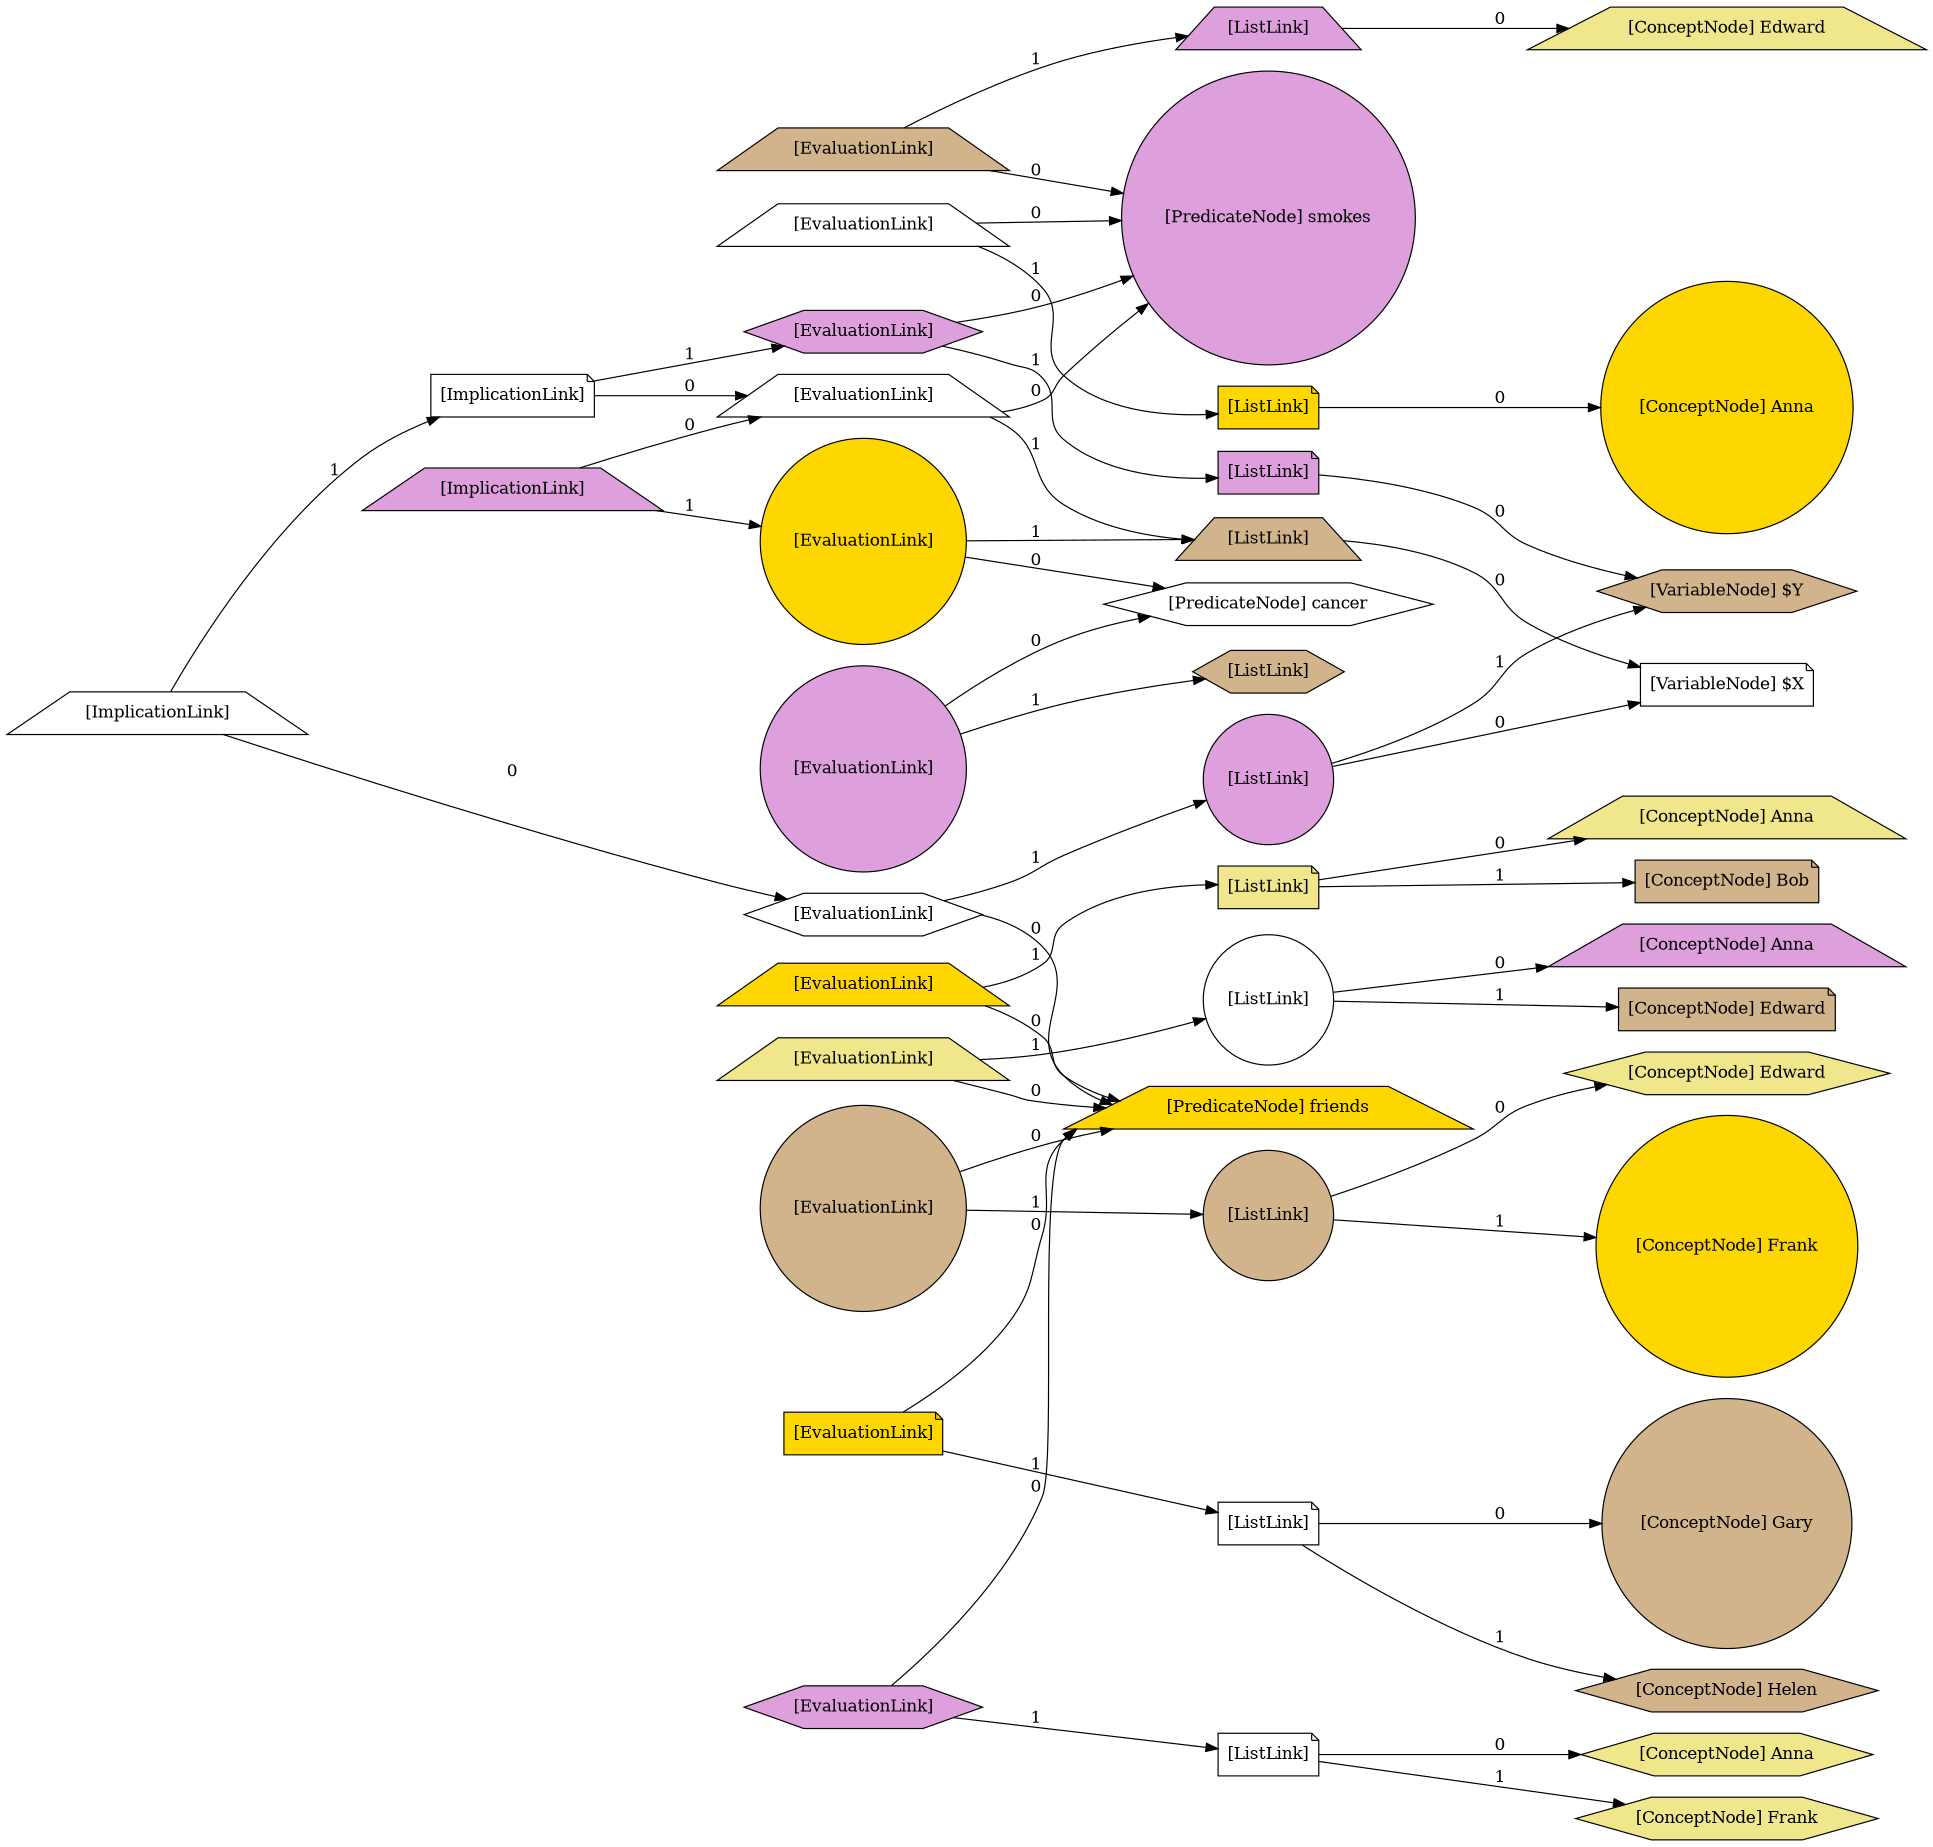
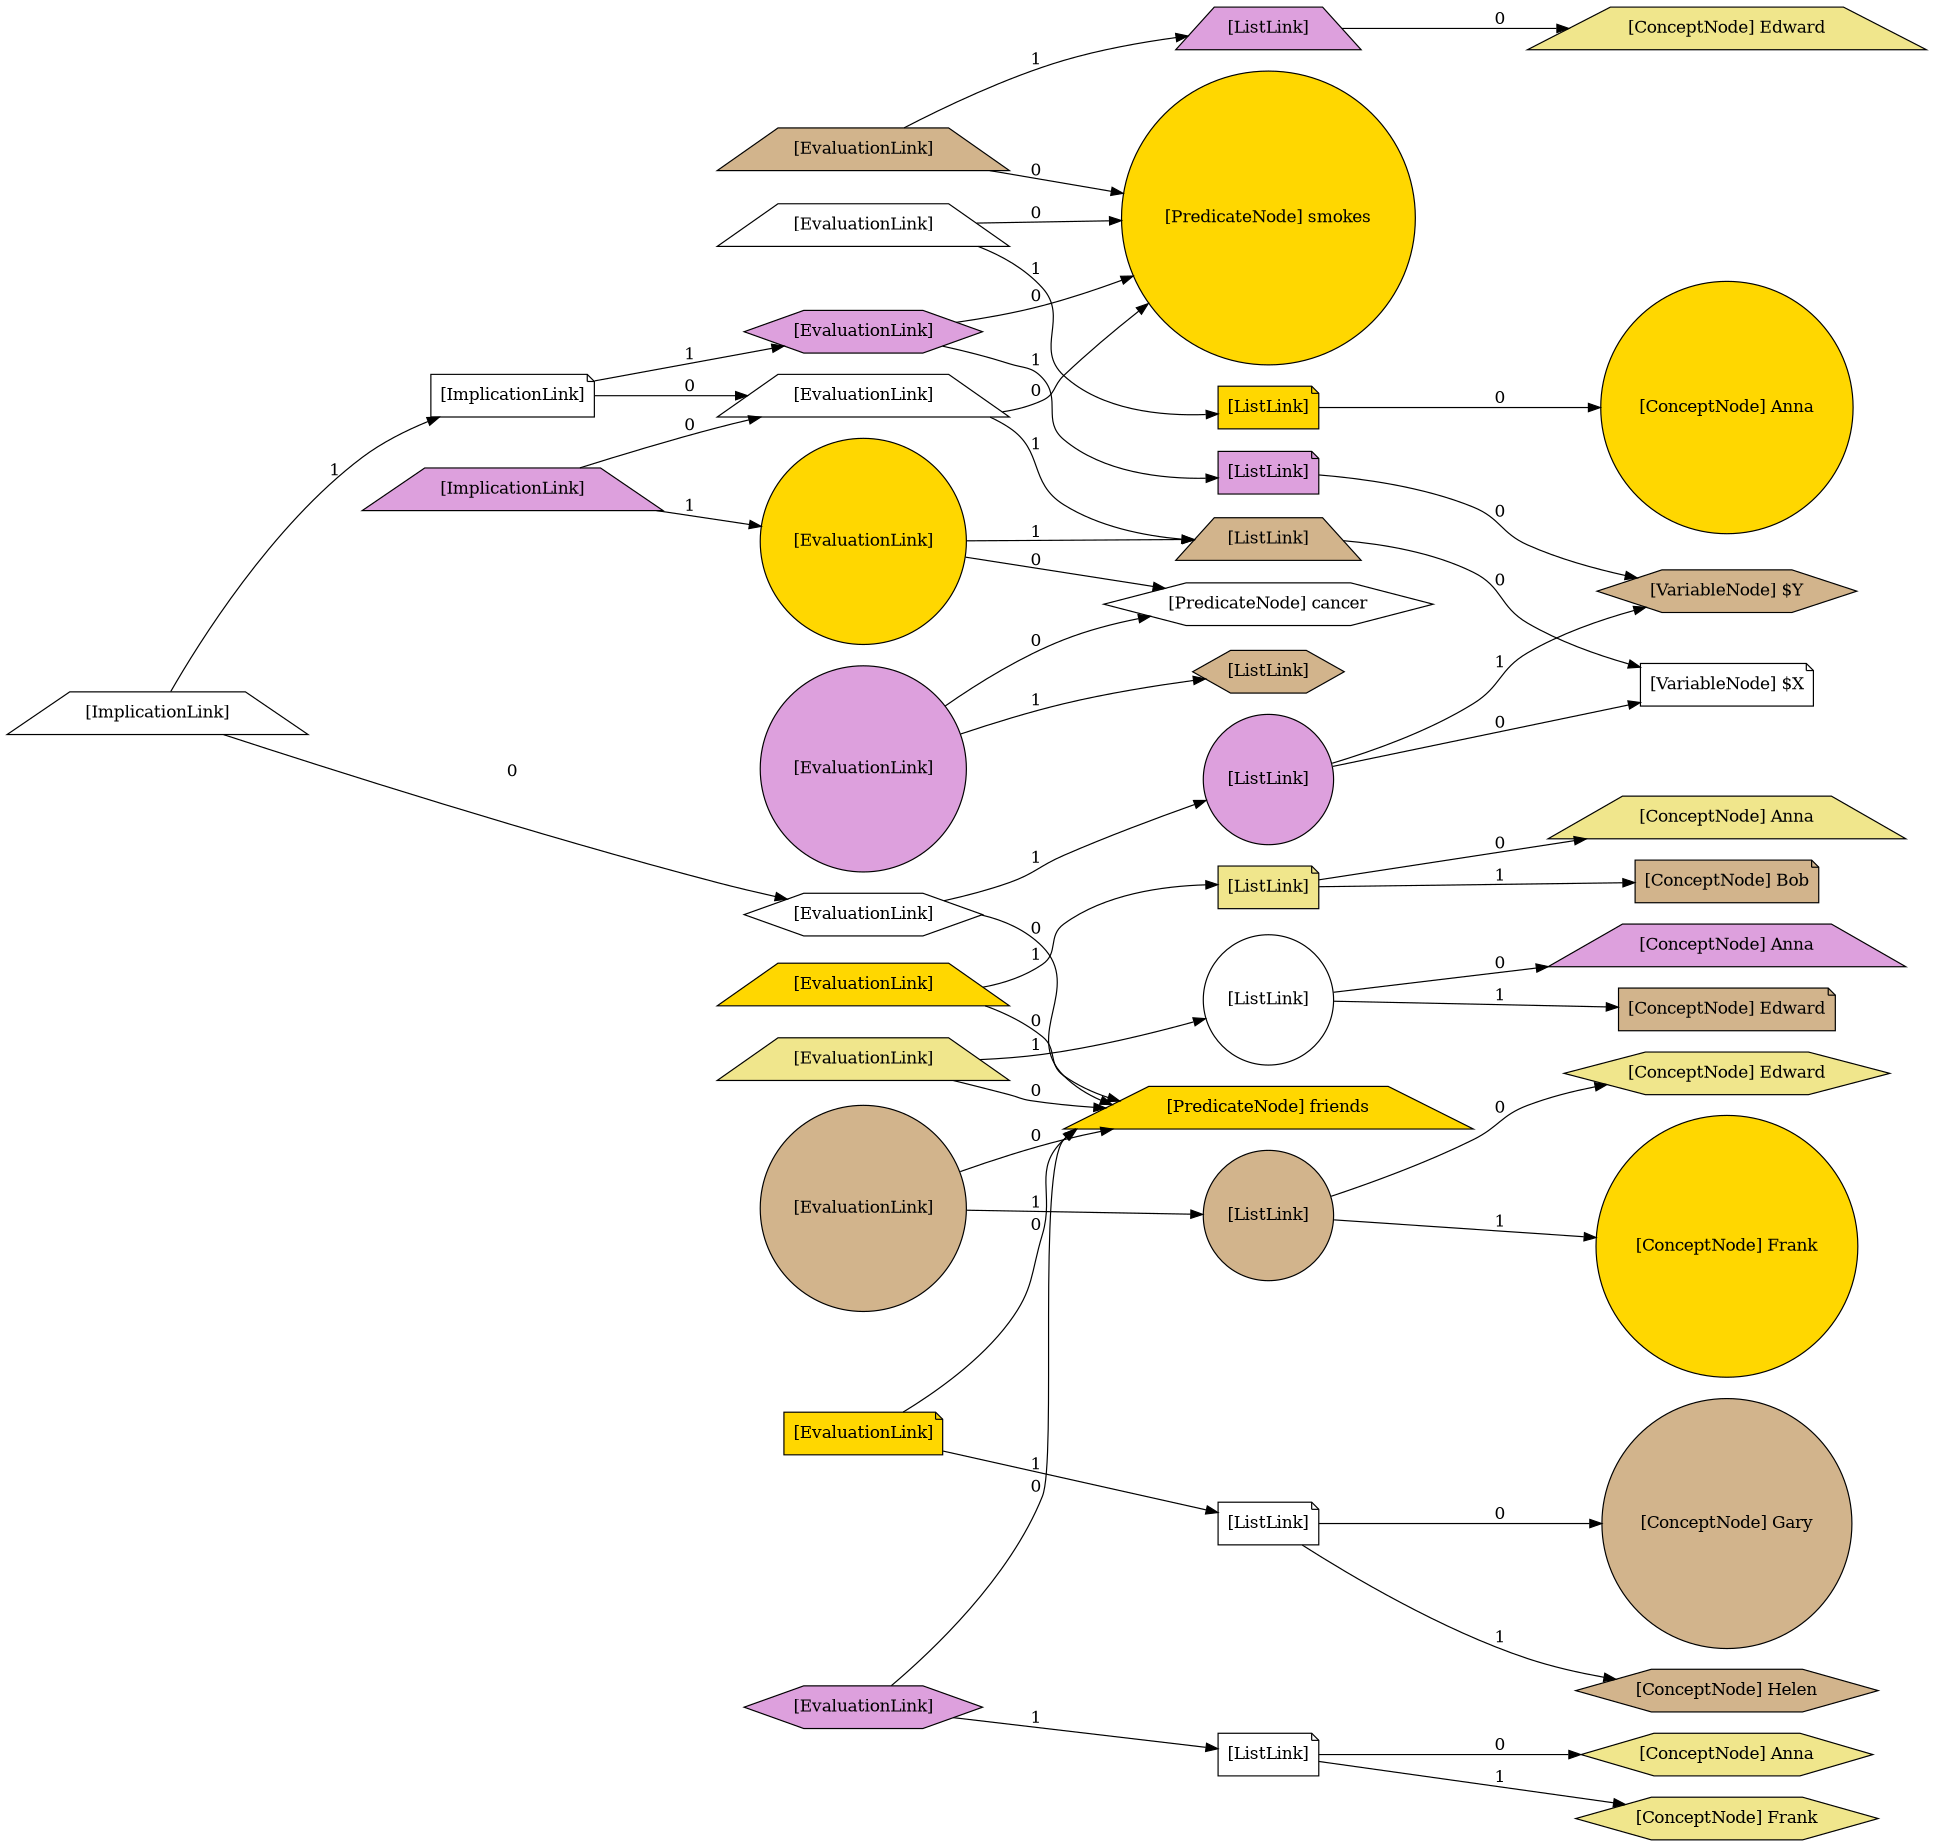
node "[PredicateNode] smokes": fillcolor plum -> gold
